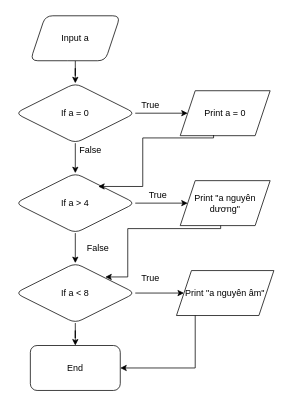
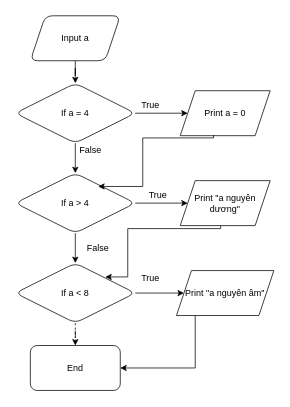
node "If a = 0": label "If a = 0" -> "If a = 4"
edge "If a < 8" -> "End": style solid -> dashed
